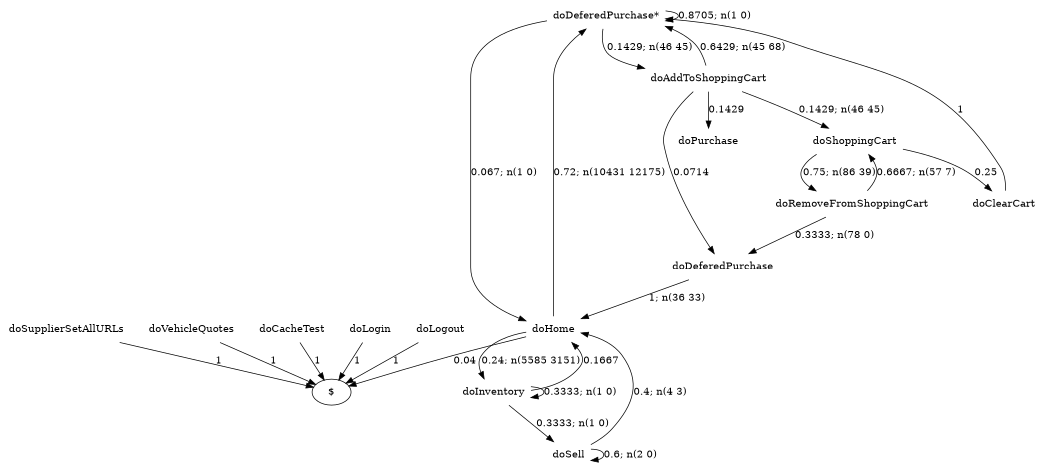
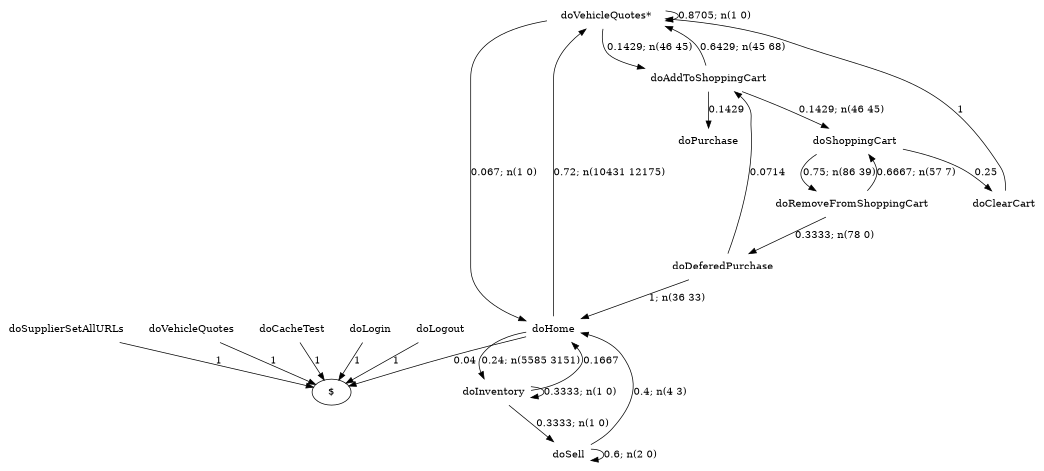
node "doDeferedPurchase*": label "doDeferedPurchase*" -> "doVehicleQuotes*"
edge "doAddToShoppingCart" -> "doDeferedPurchase": reversed
